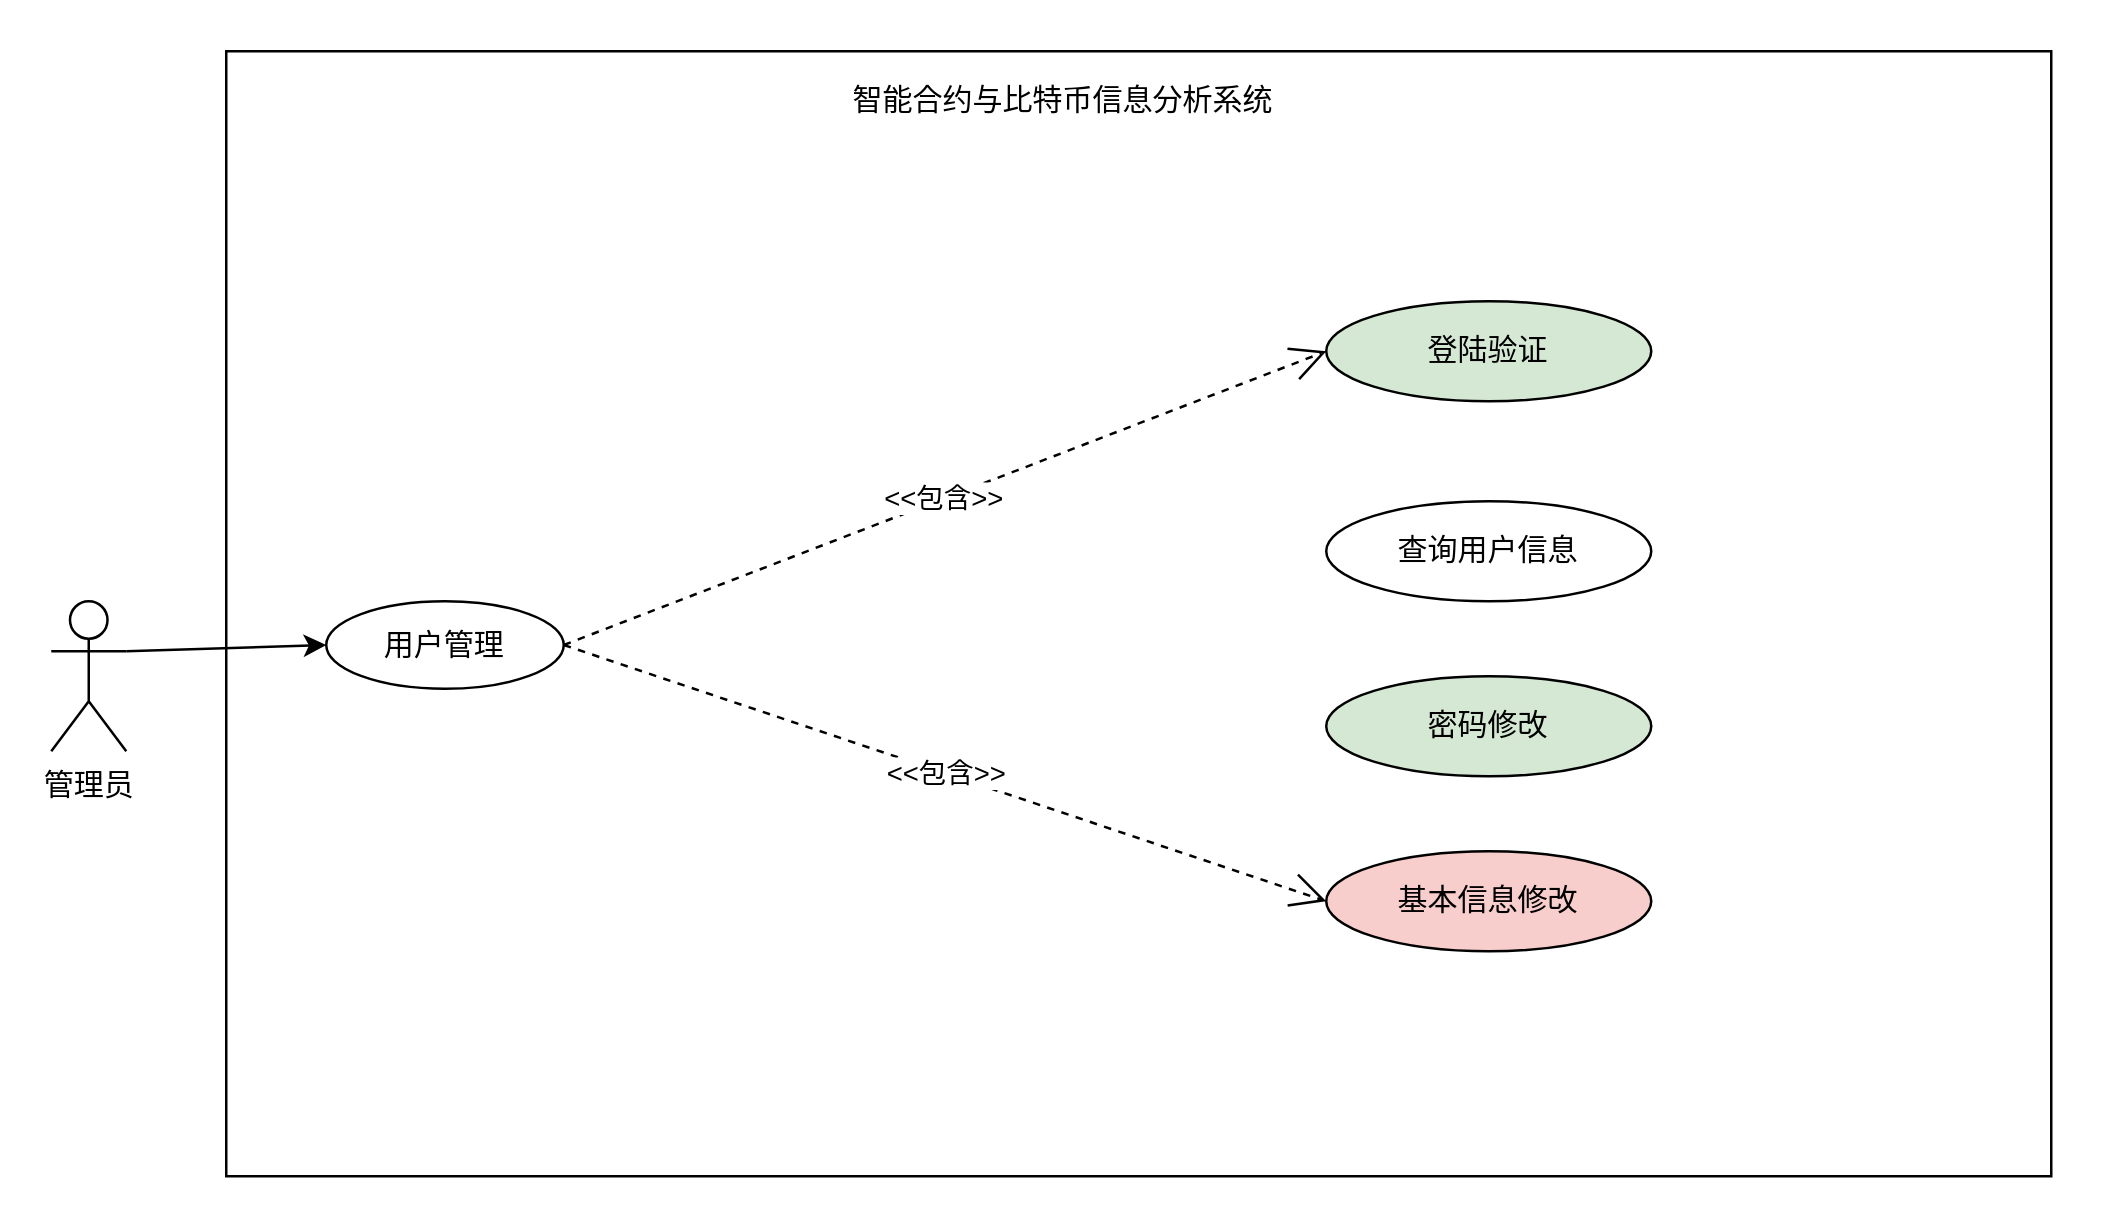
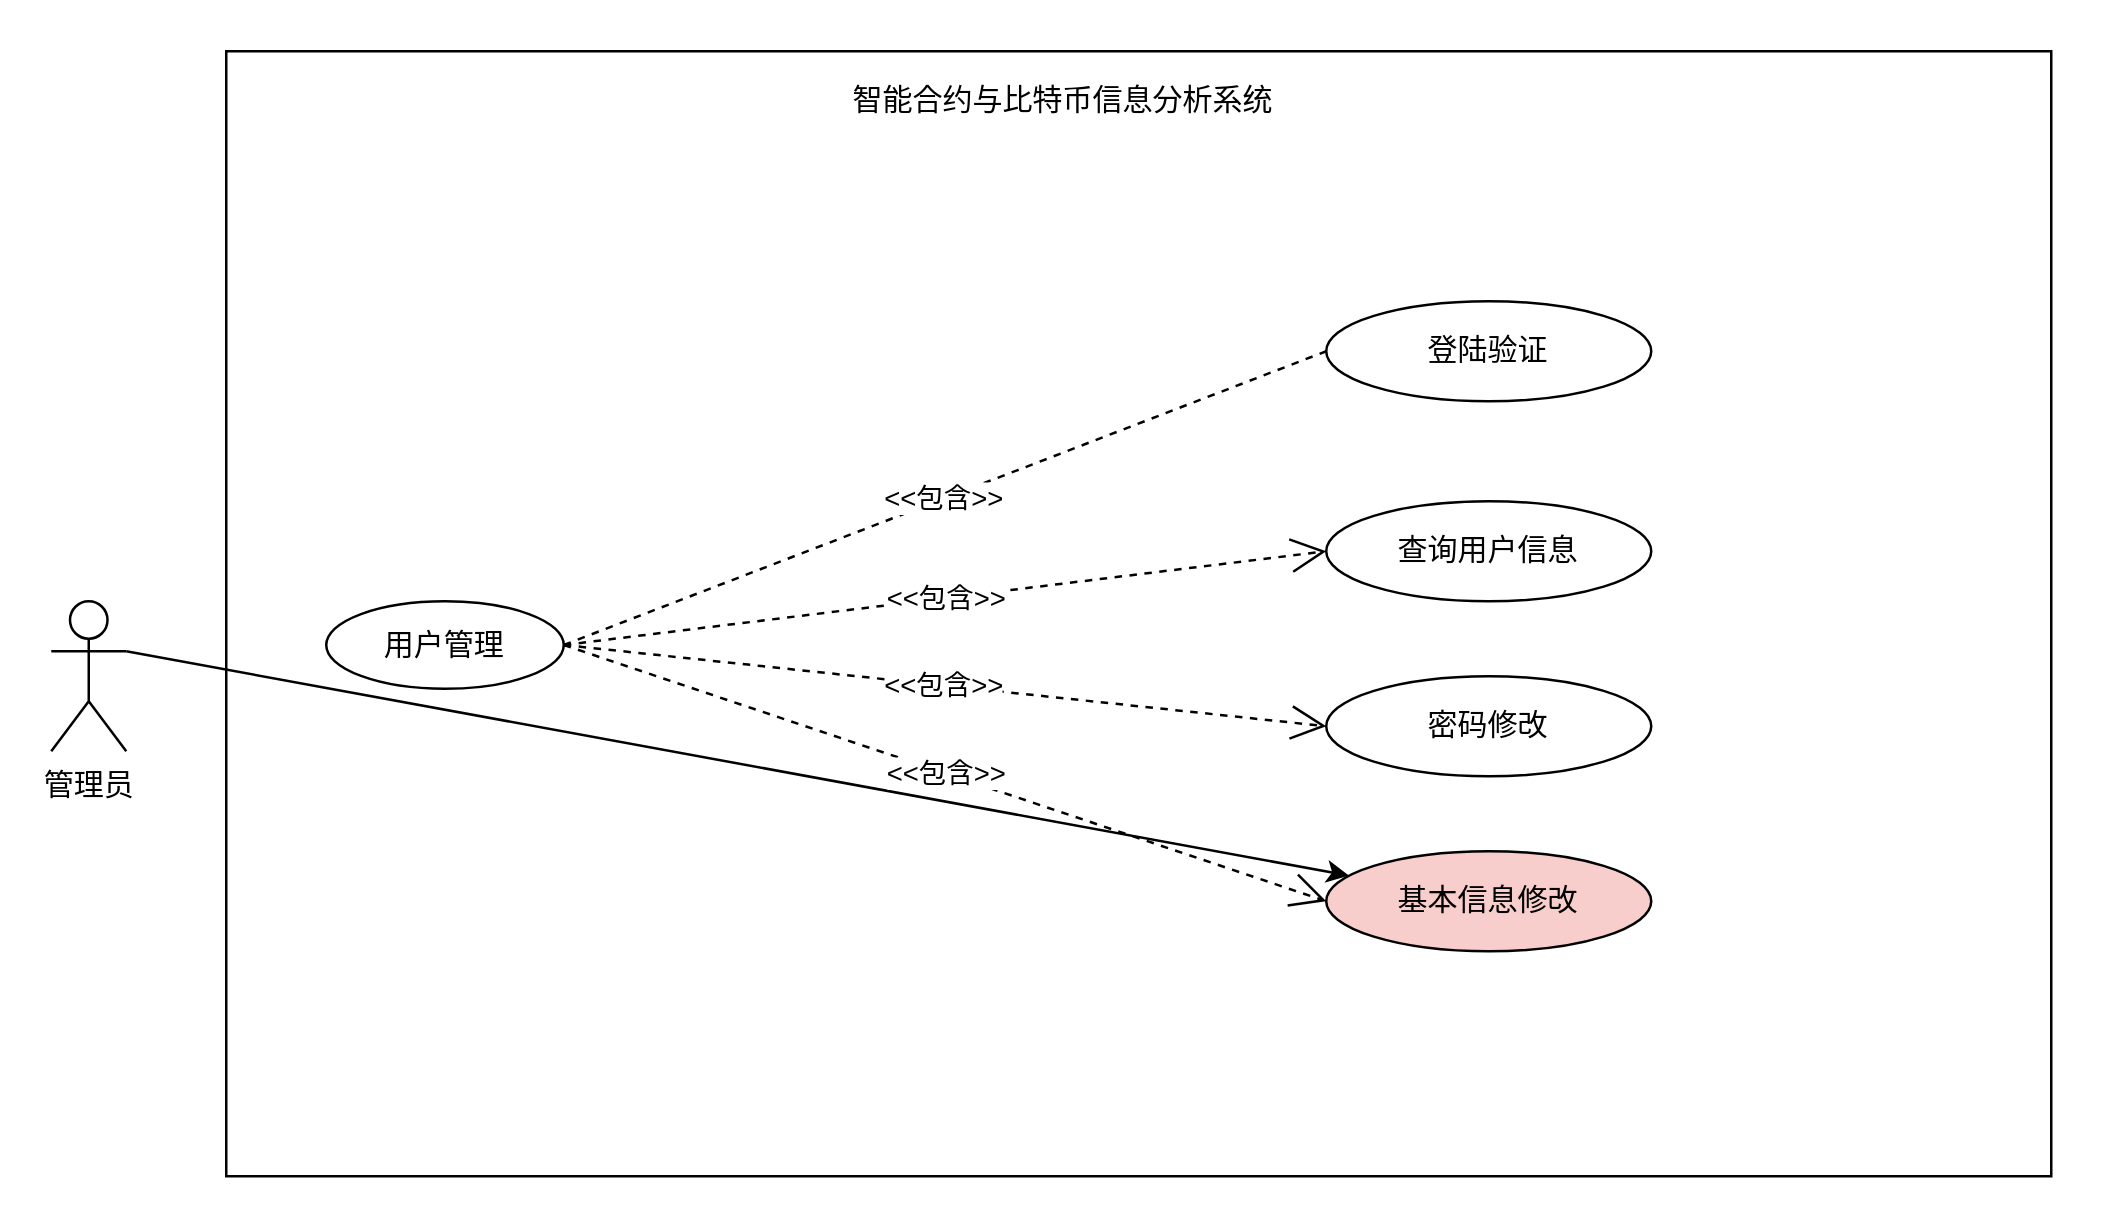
node "登陆验证": fillcolor #d5e8d4 -> #ffffff
edge "用户管理" -> "登陆验证": arrowhead open -> none
edge "用户管理" -> "查询用户信息": added, label "<<包含>>"
edge "管理员" -> "用户管理": now "管理员" -> "基本信息修改"
edge "用户管理" -> "密码修改": added, label "<<包含>>"
node "密码修改": fillcolor #d5e8d4 -> #ffffff
